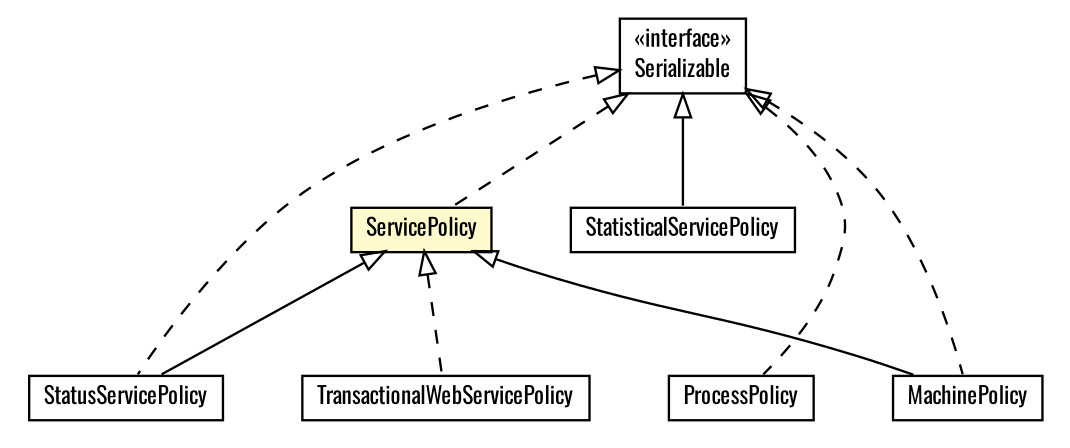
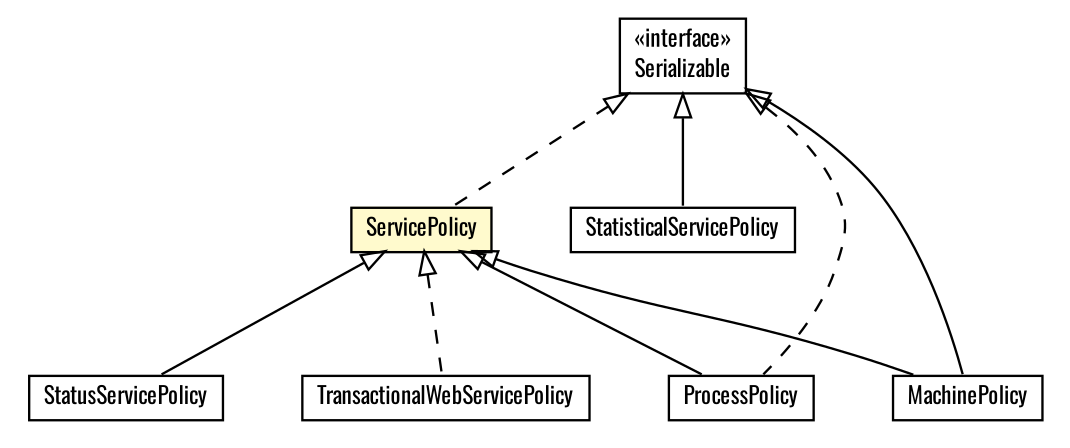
edge "StatusServicePolicy" -> "Serializable": removed
edge "MachinePolicy" -> "Serializable": style dashed -> solid
edge "ProcessPolicy" -> "ServicePolicy": added
